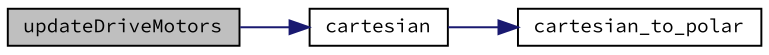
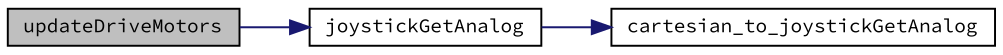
node "cartesian": label "cartesian" -> "joystickGetAnalog"
node "cartesian_to_polar": label "cartesian_to_polar" -> "cartesian_to_joystickGetAnalog"
